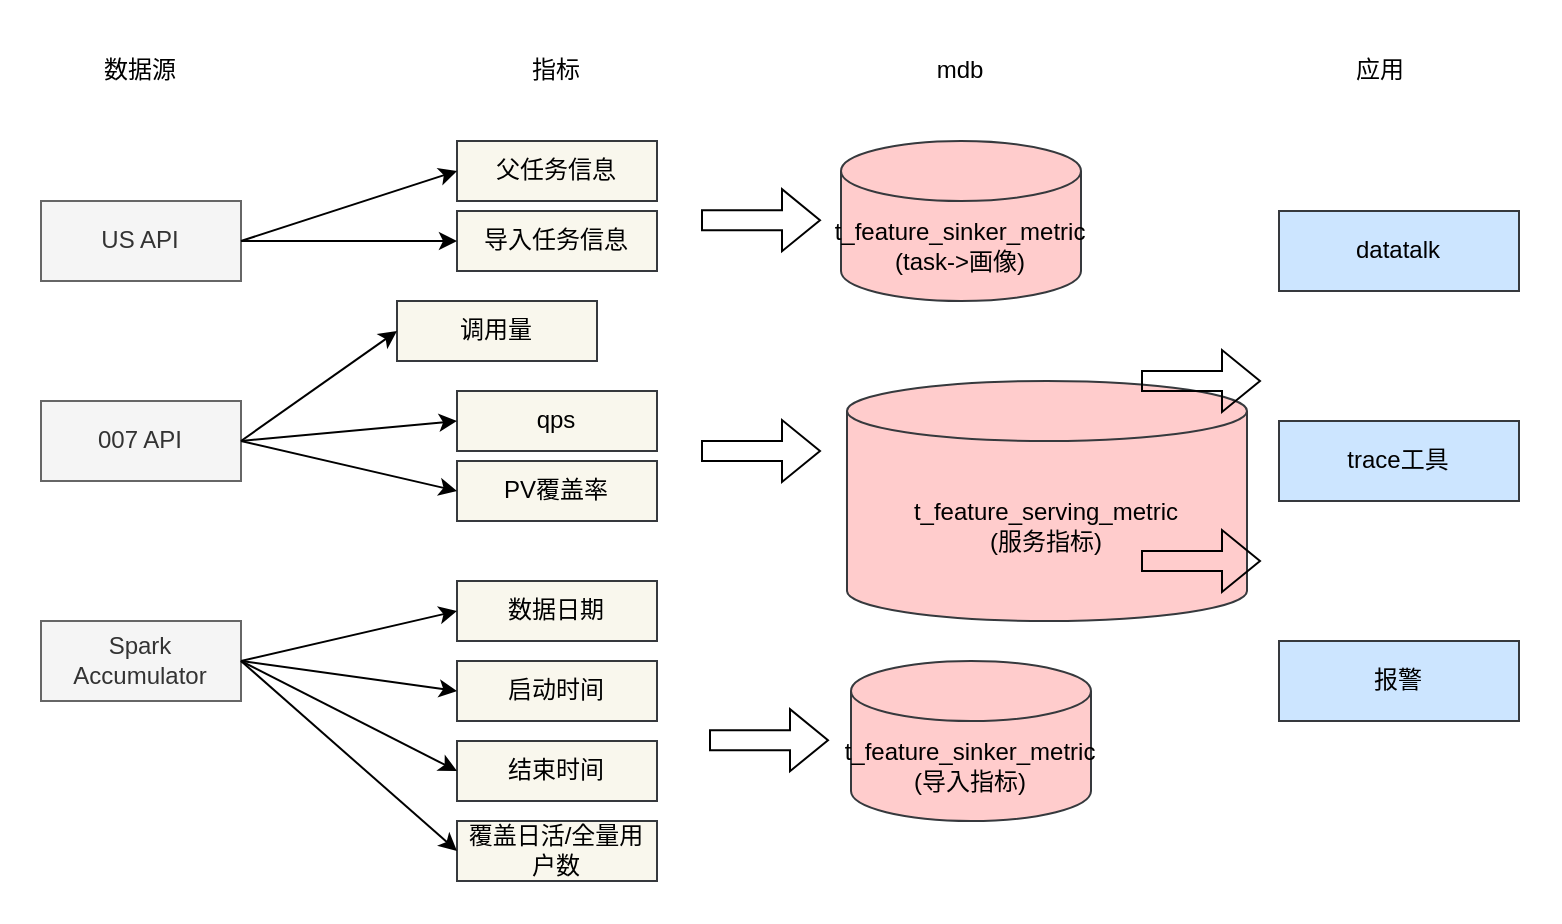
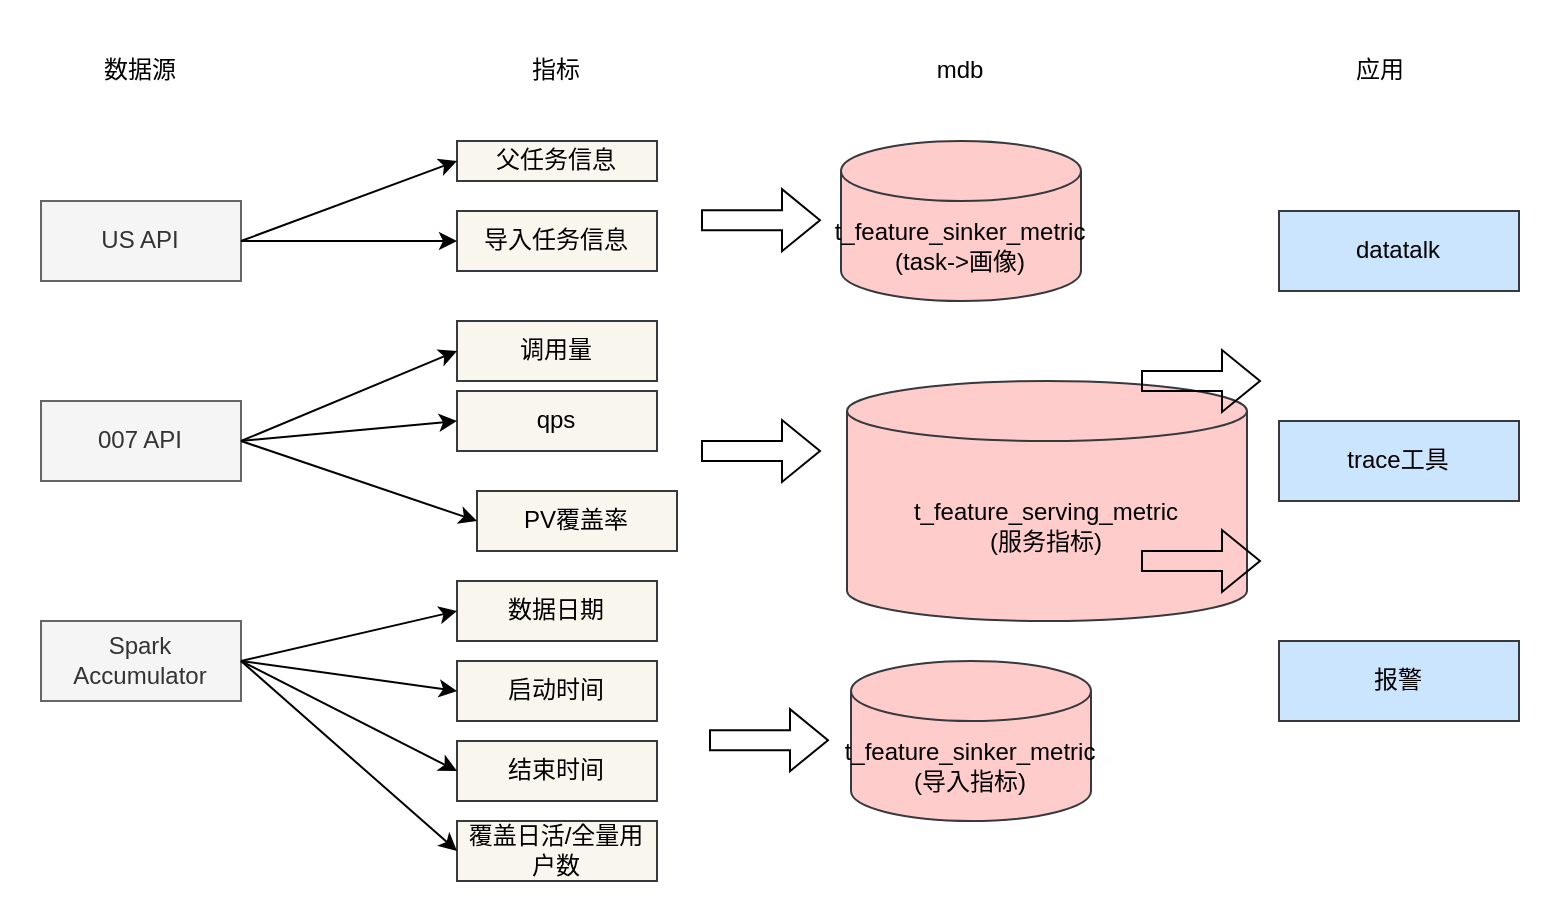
node "父任务信息": size 200x60 -> 200x40
node "调用量": moved (497, 331) -> (557, 351)
node "PV覆盖率": moved (557, 491) -> (577, 521)
